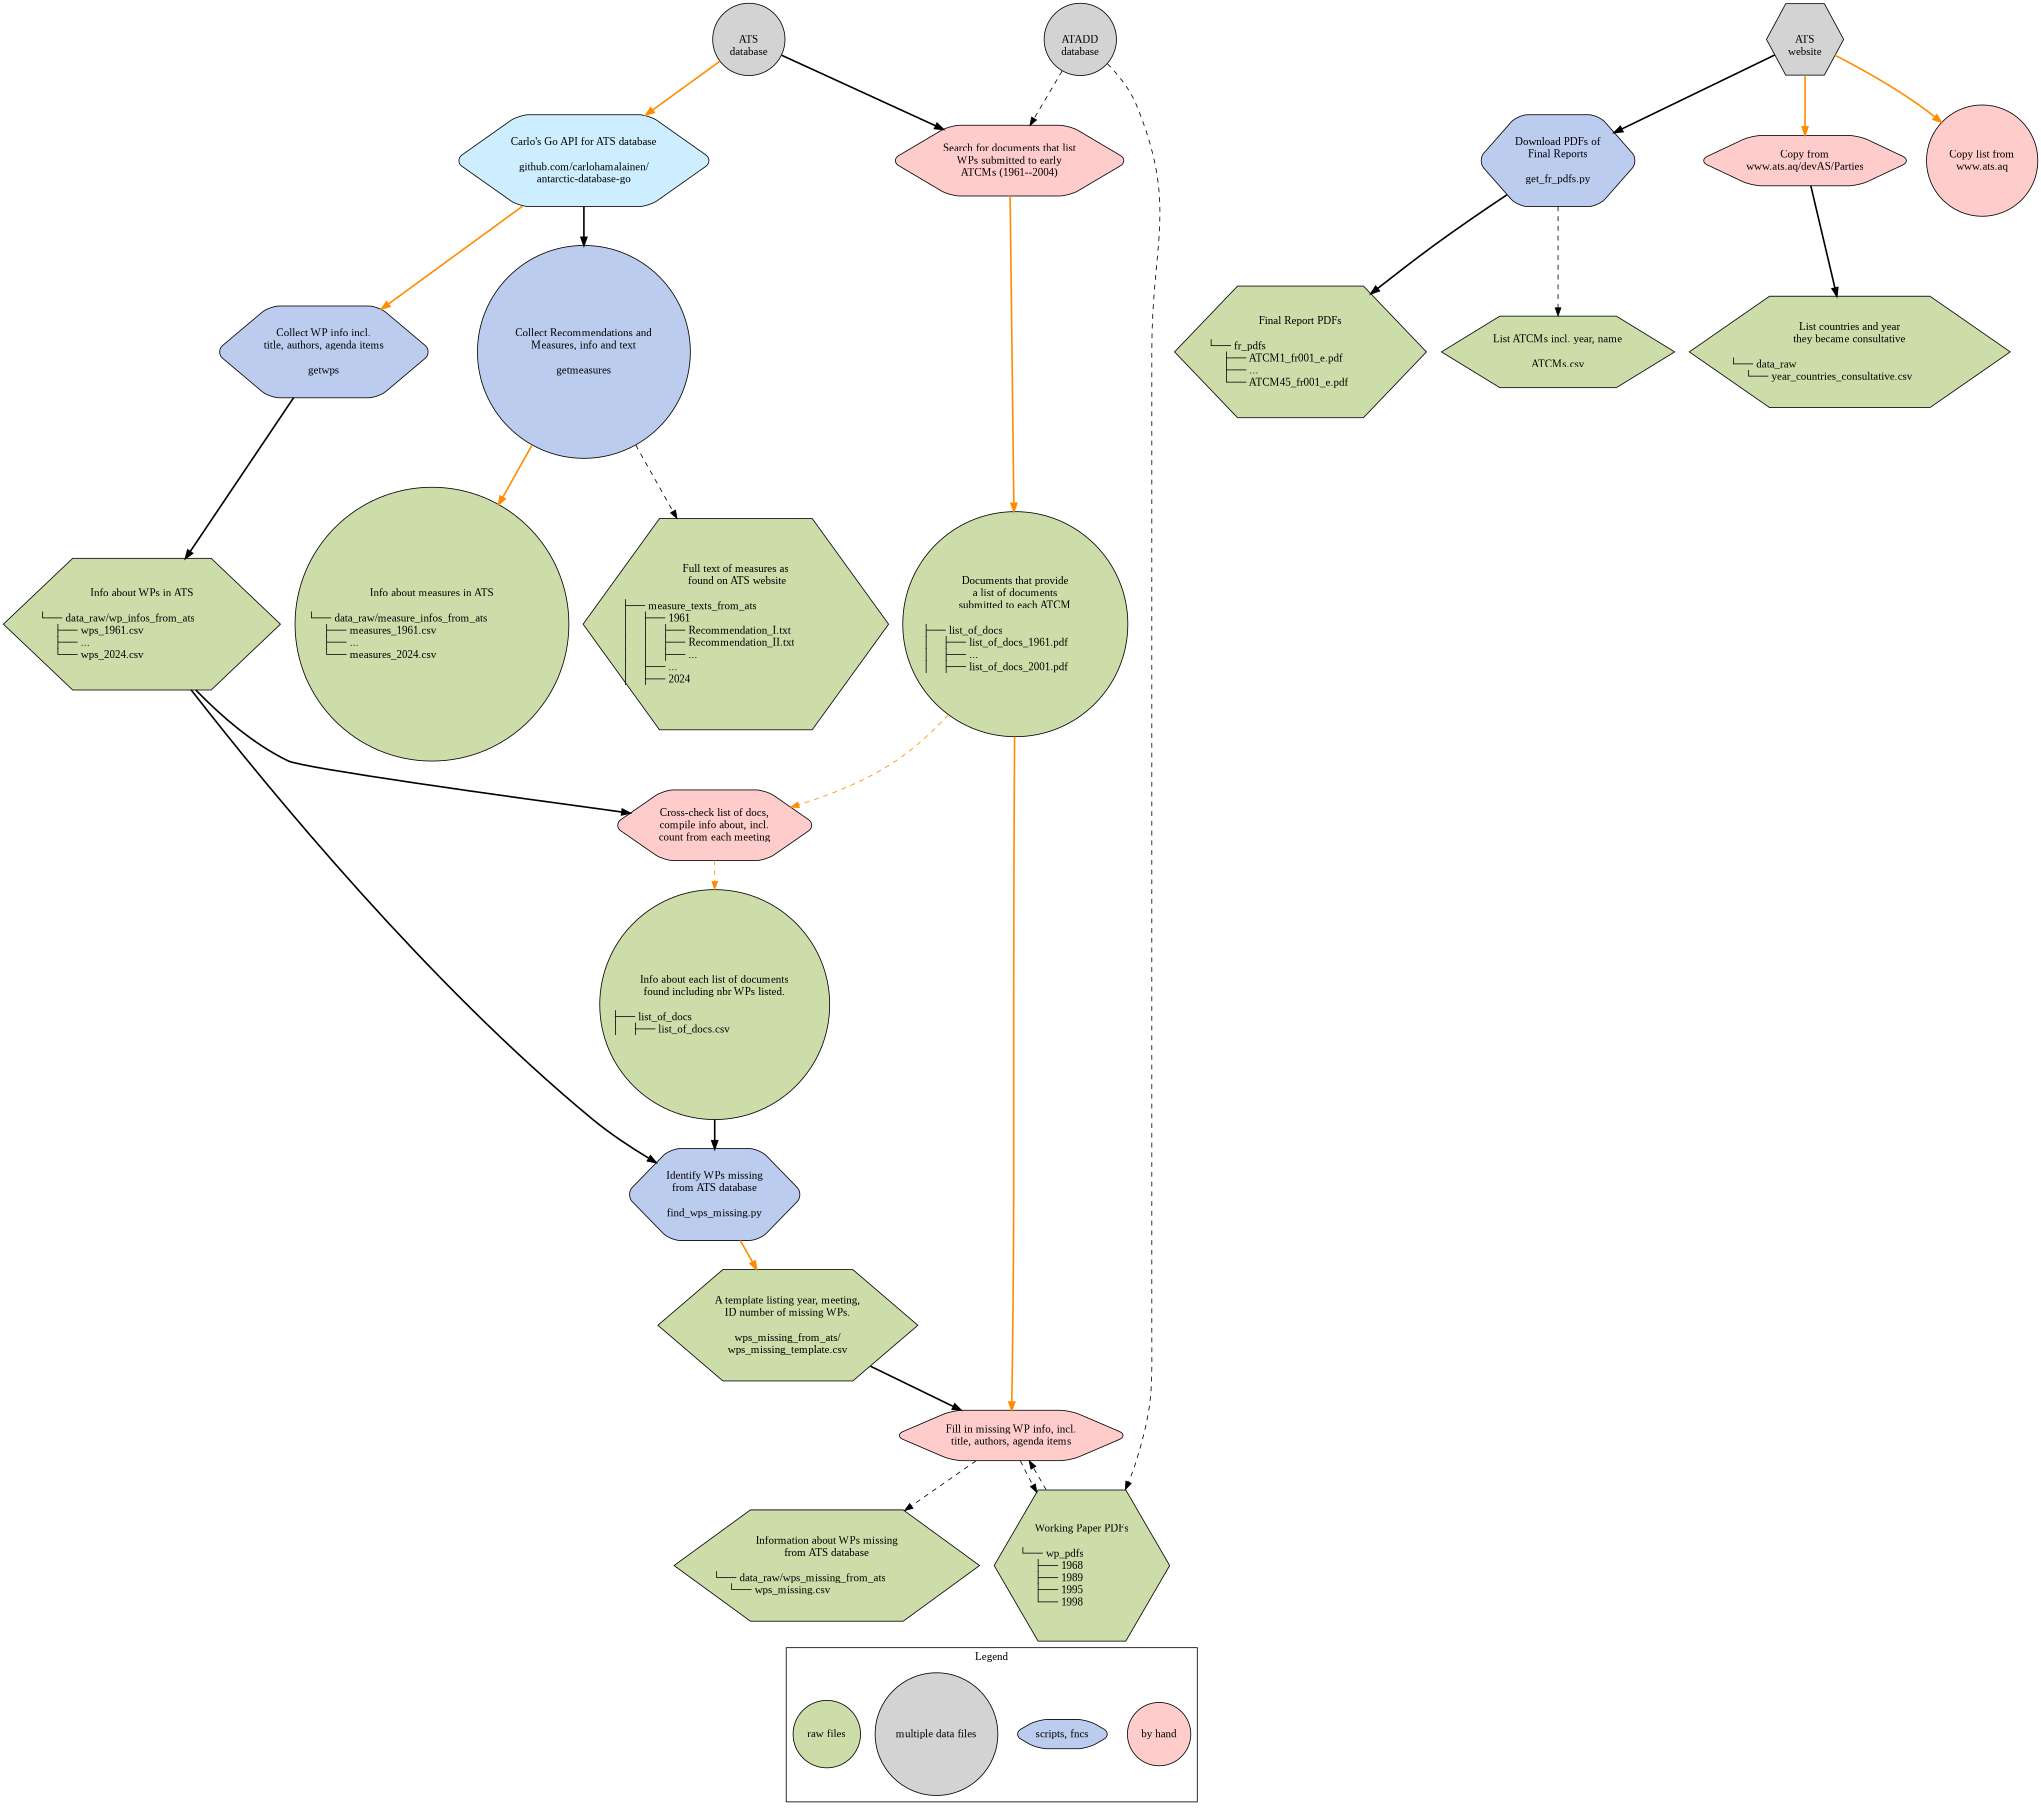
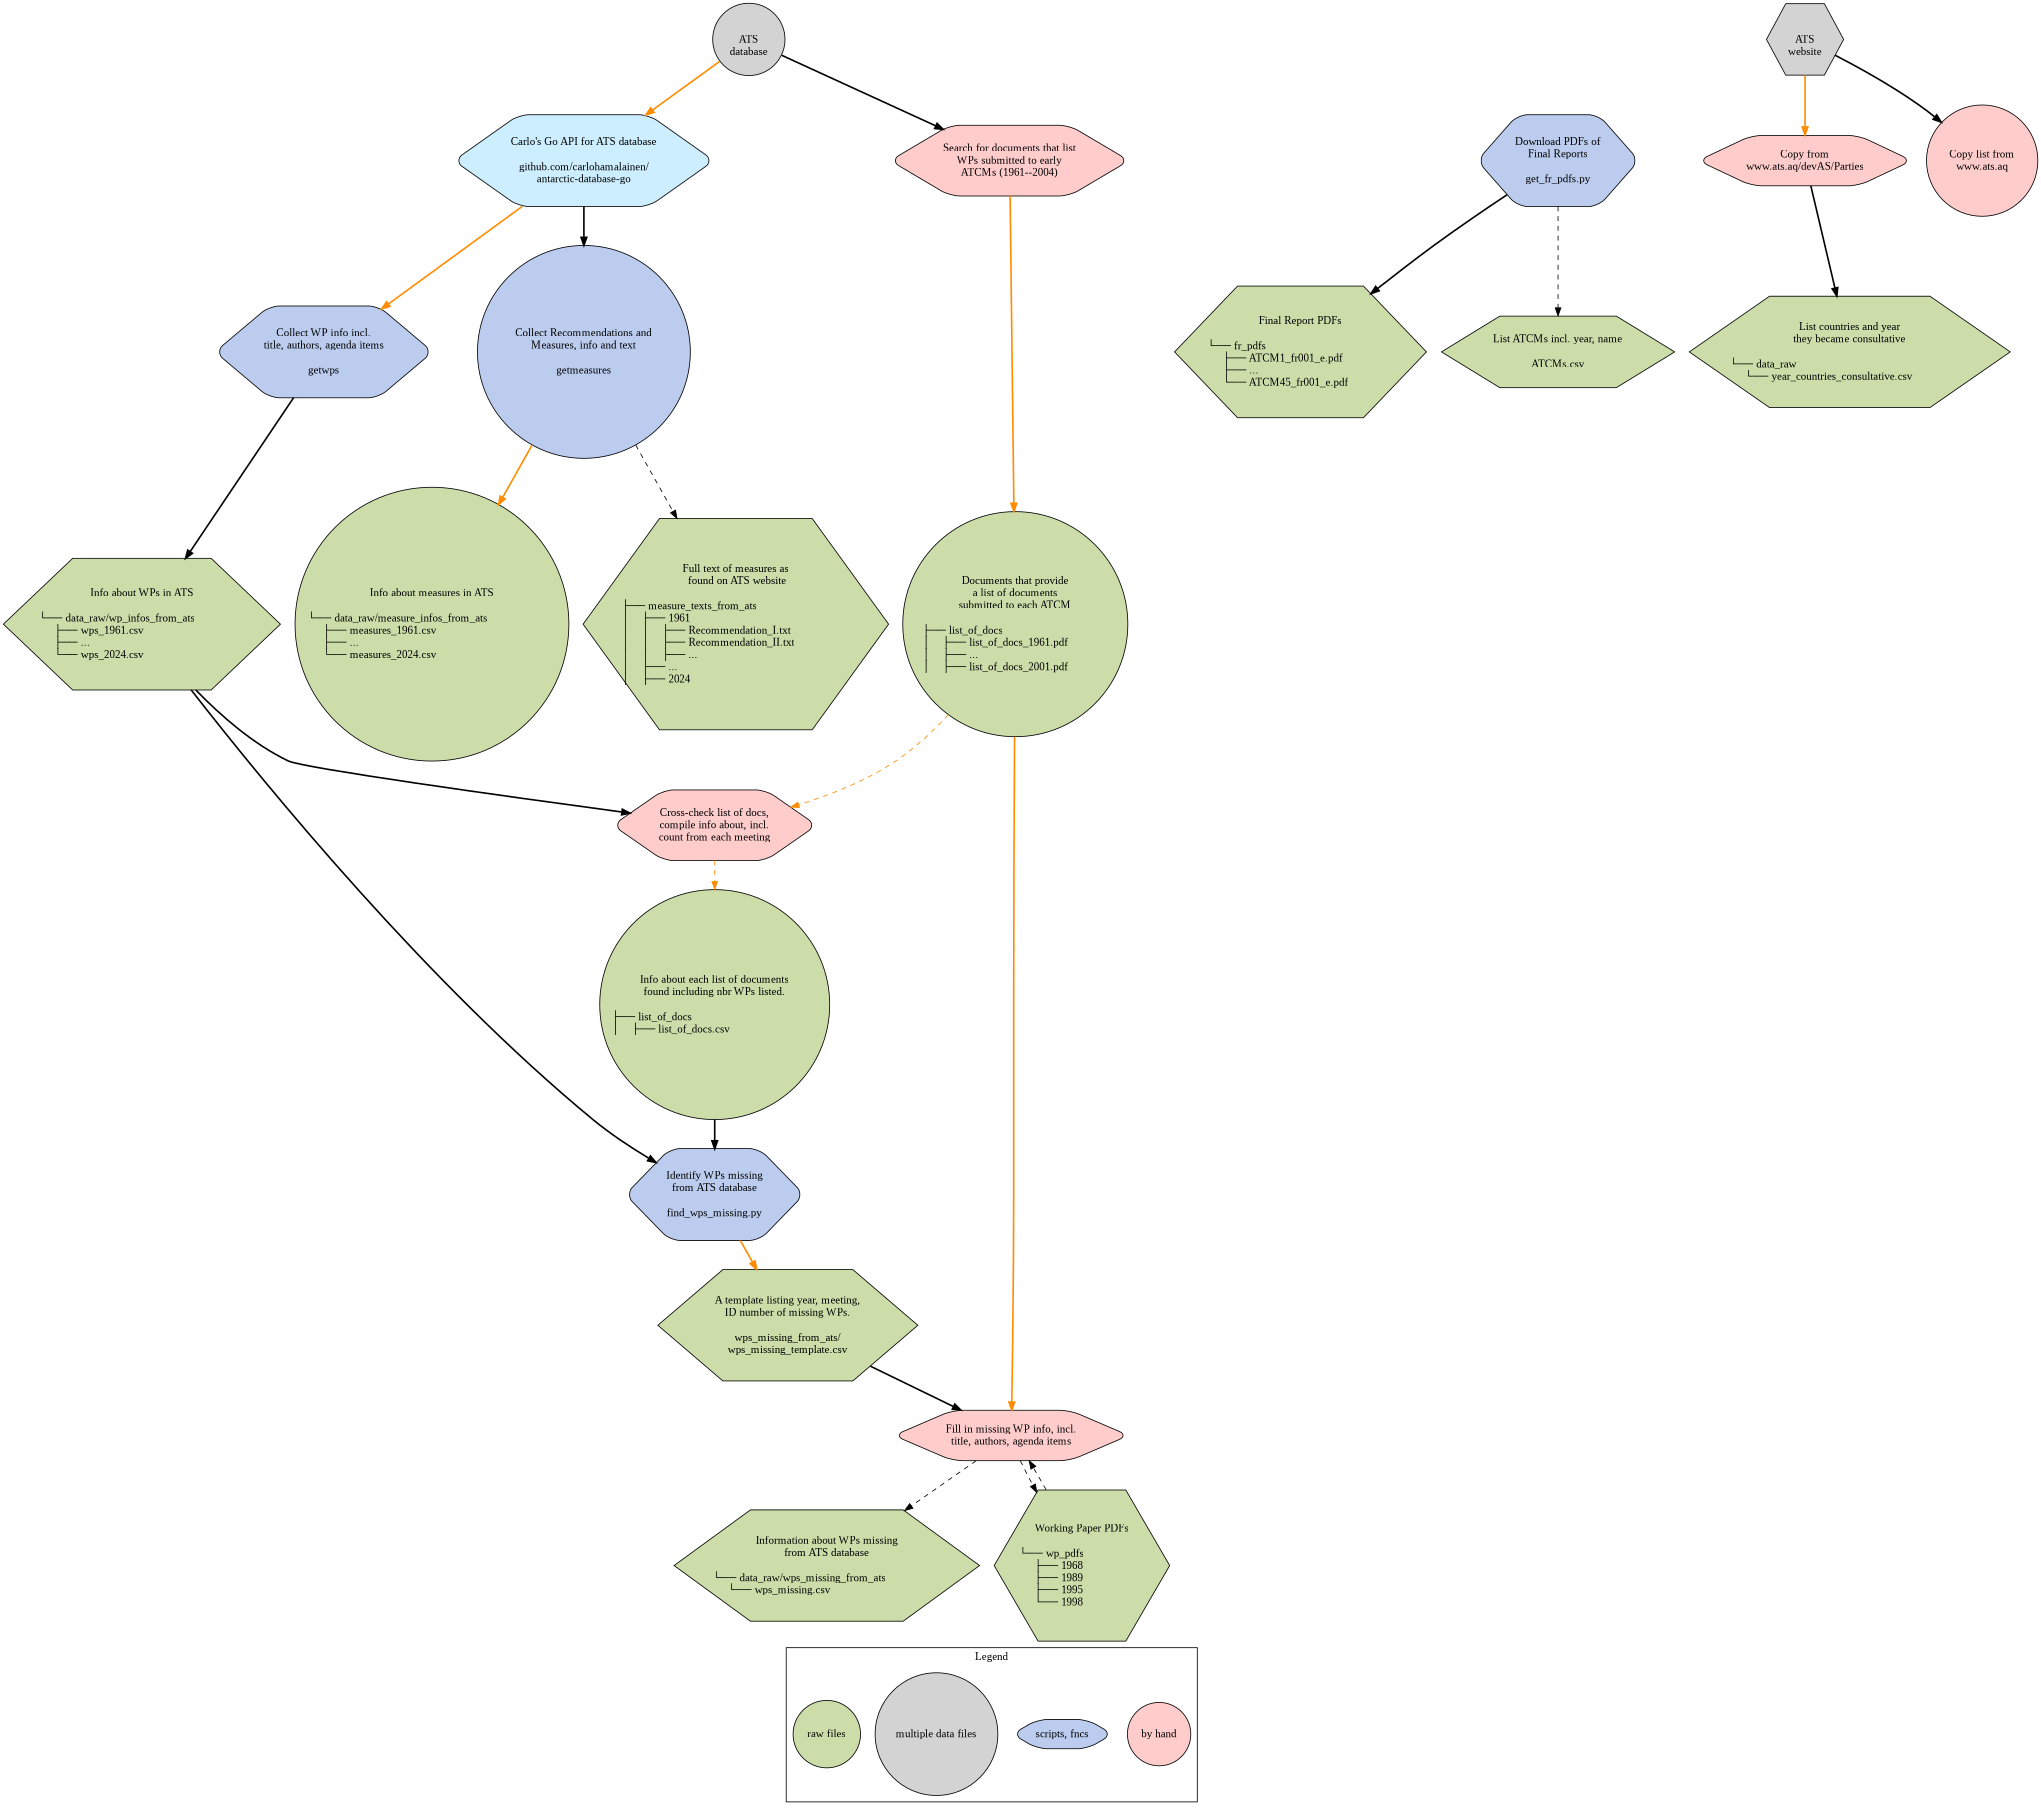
node "ATADD database": removed
edge "ATS website" -> "Copy list from www.ats.aq": color darkorange -> black
edge "ATS website" -> "Download PDFs of Final Reports get_fr_pdfs.py": removed
